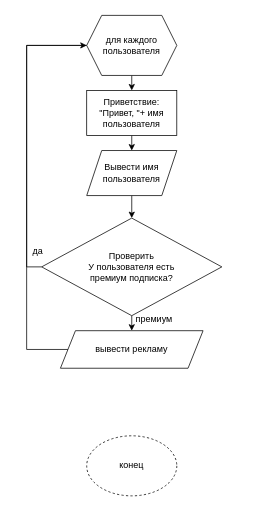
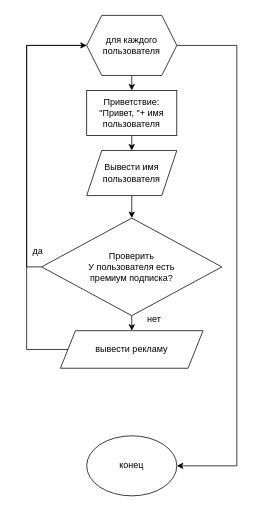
edge "для каждого пользователя" -> "конец": added
node "премиум": label "премиум" -> "нет"
node "конец": style dashed -> solid
